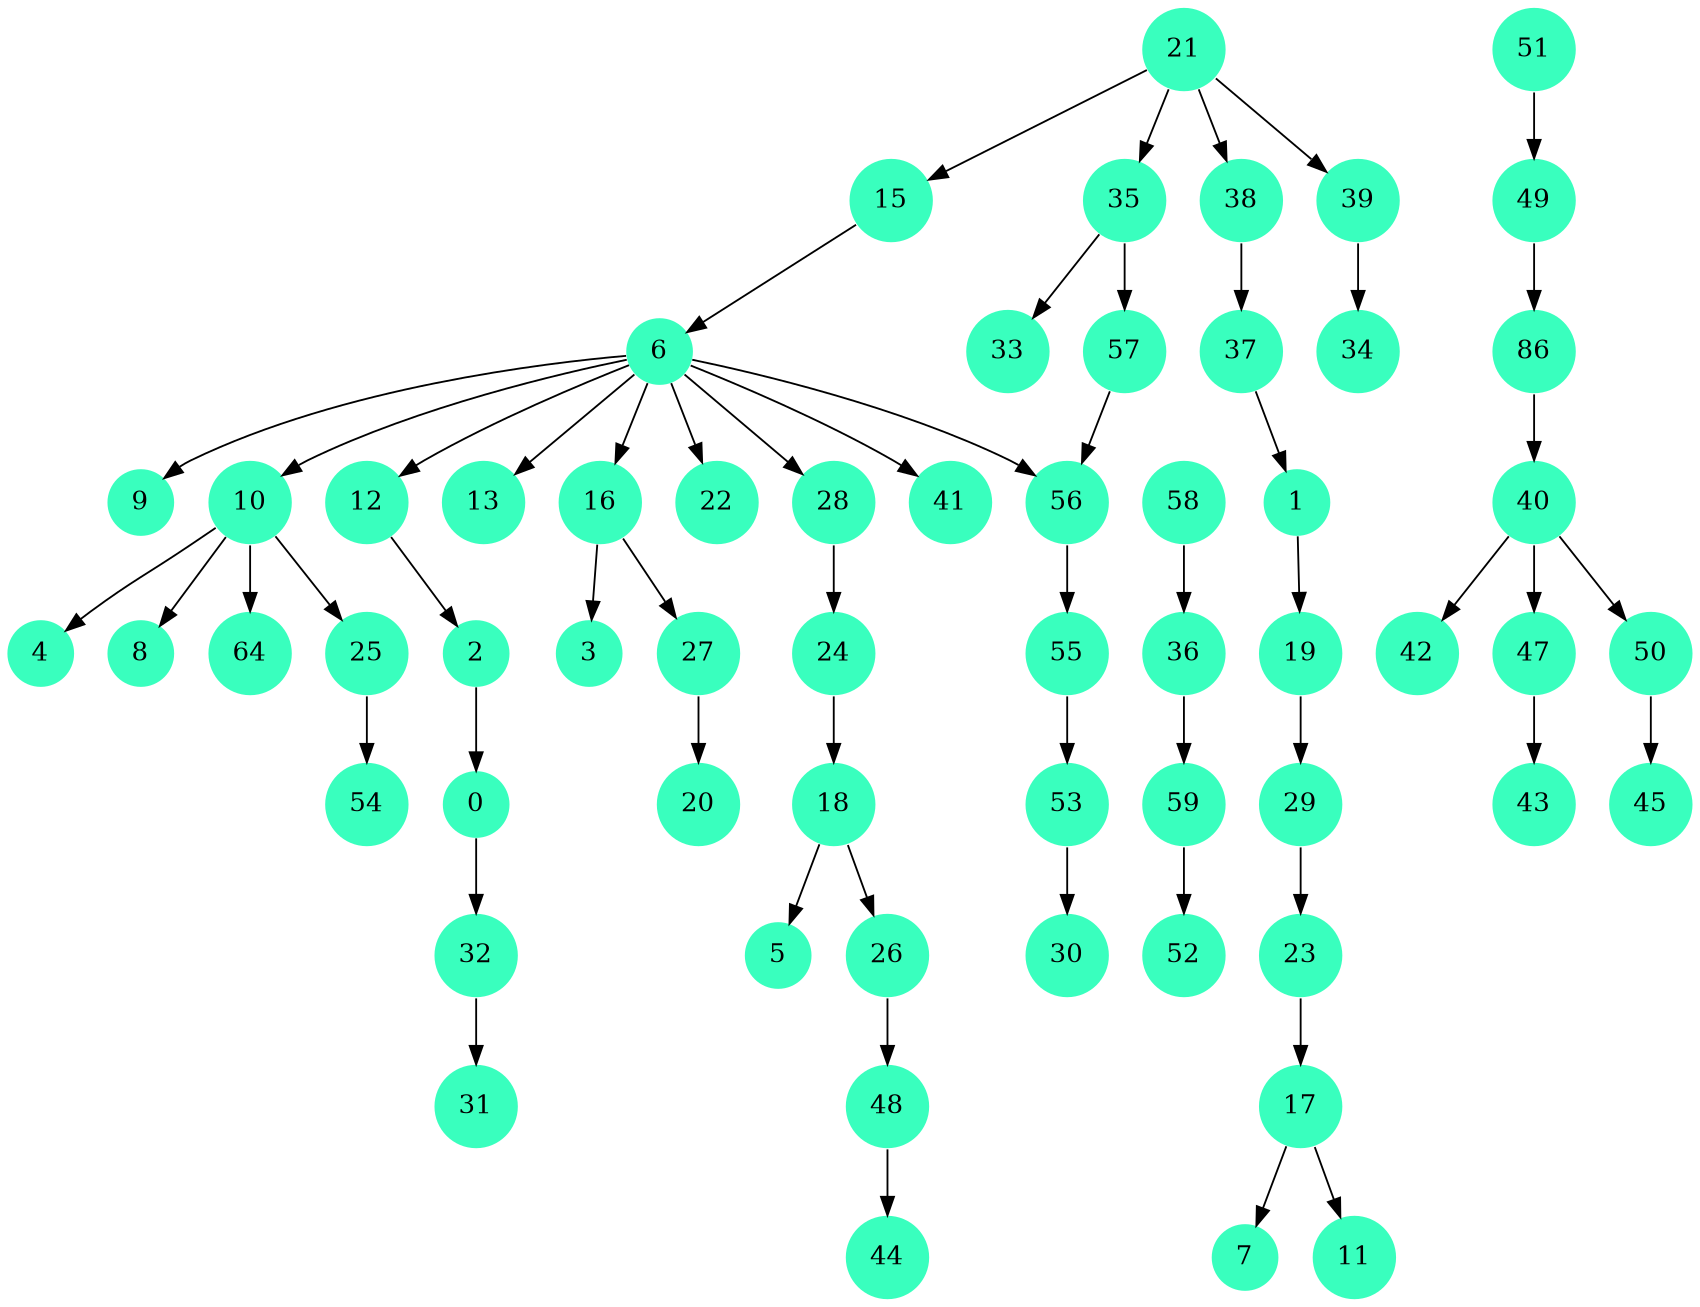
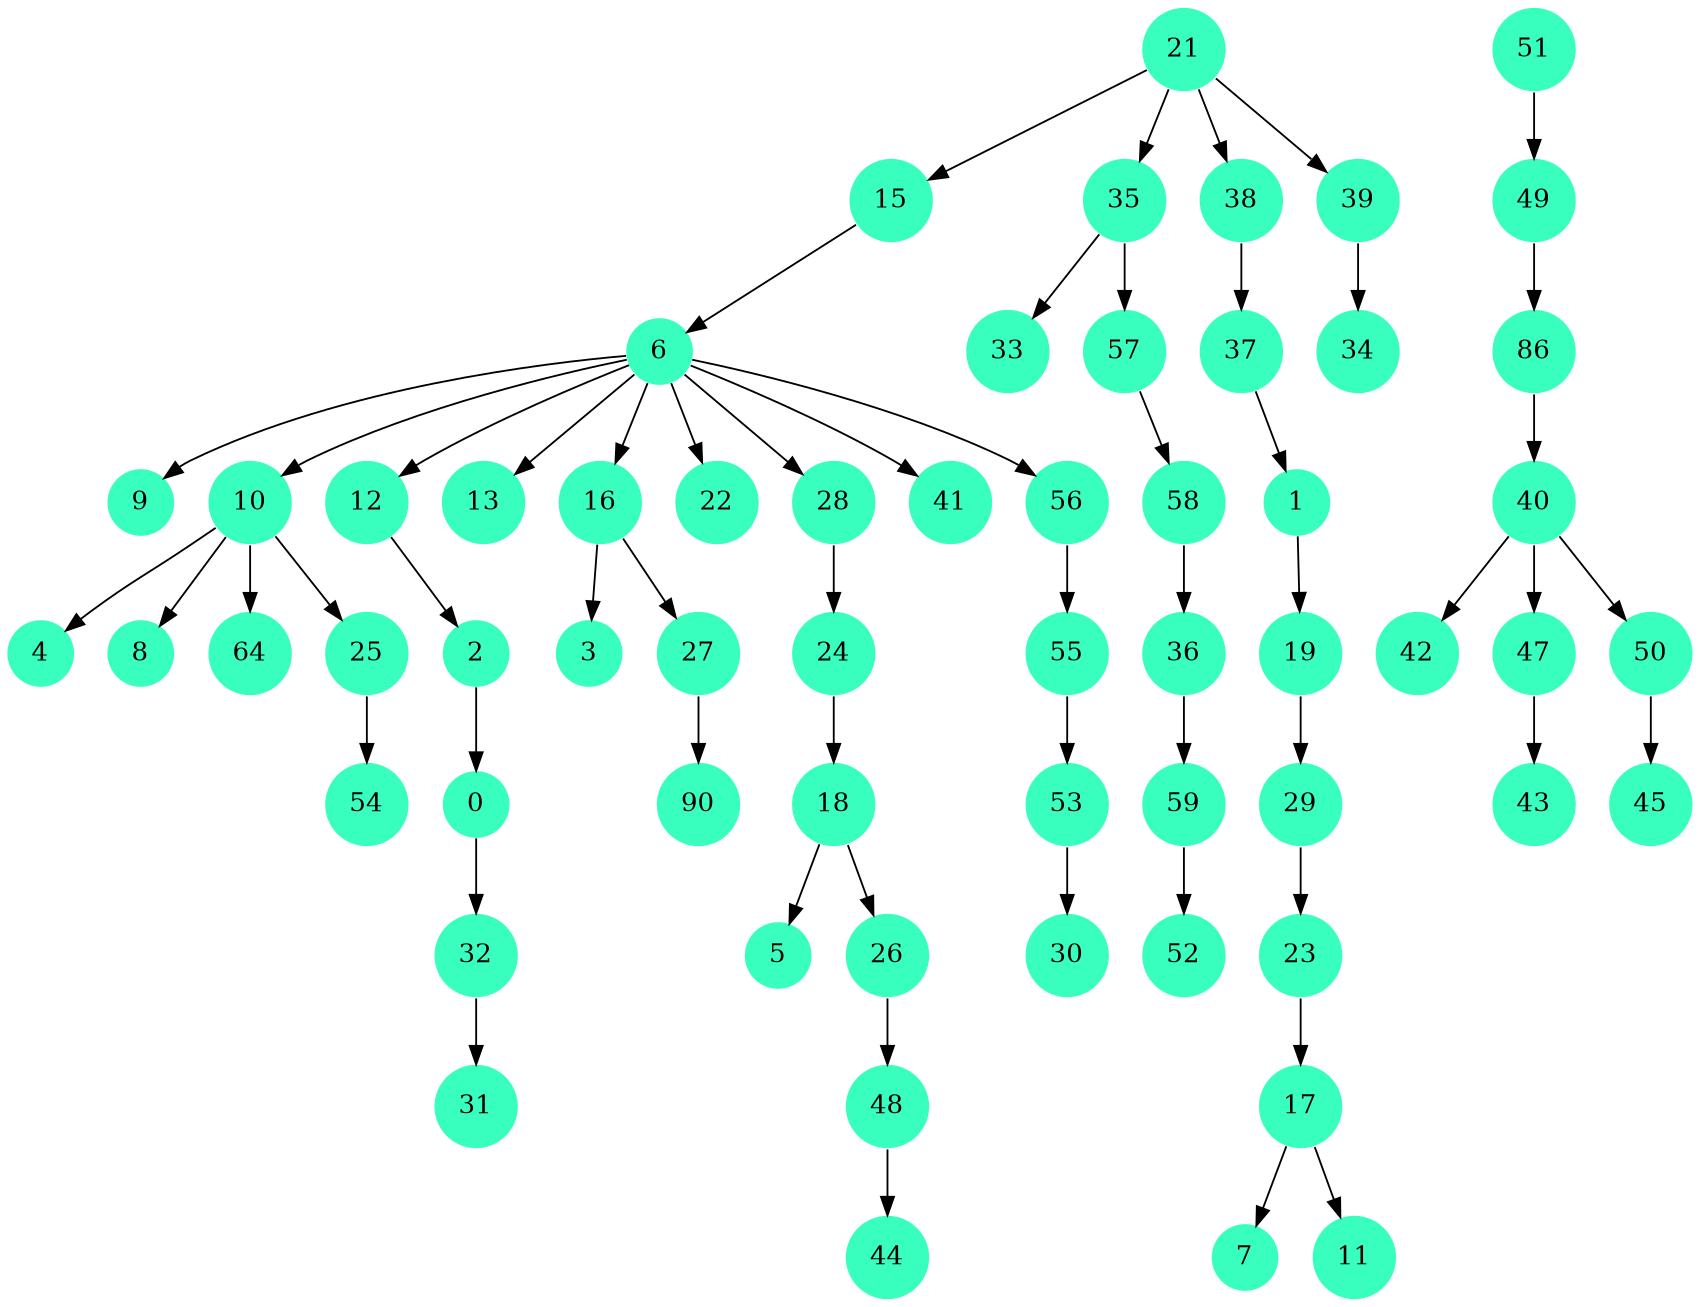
edge "57" -> "56": now "57" -> "58"
node "20": label "20" -> "90"
